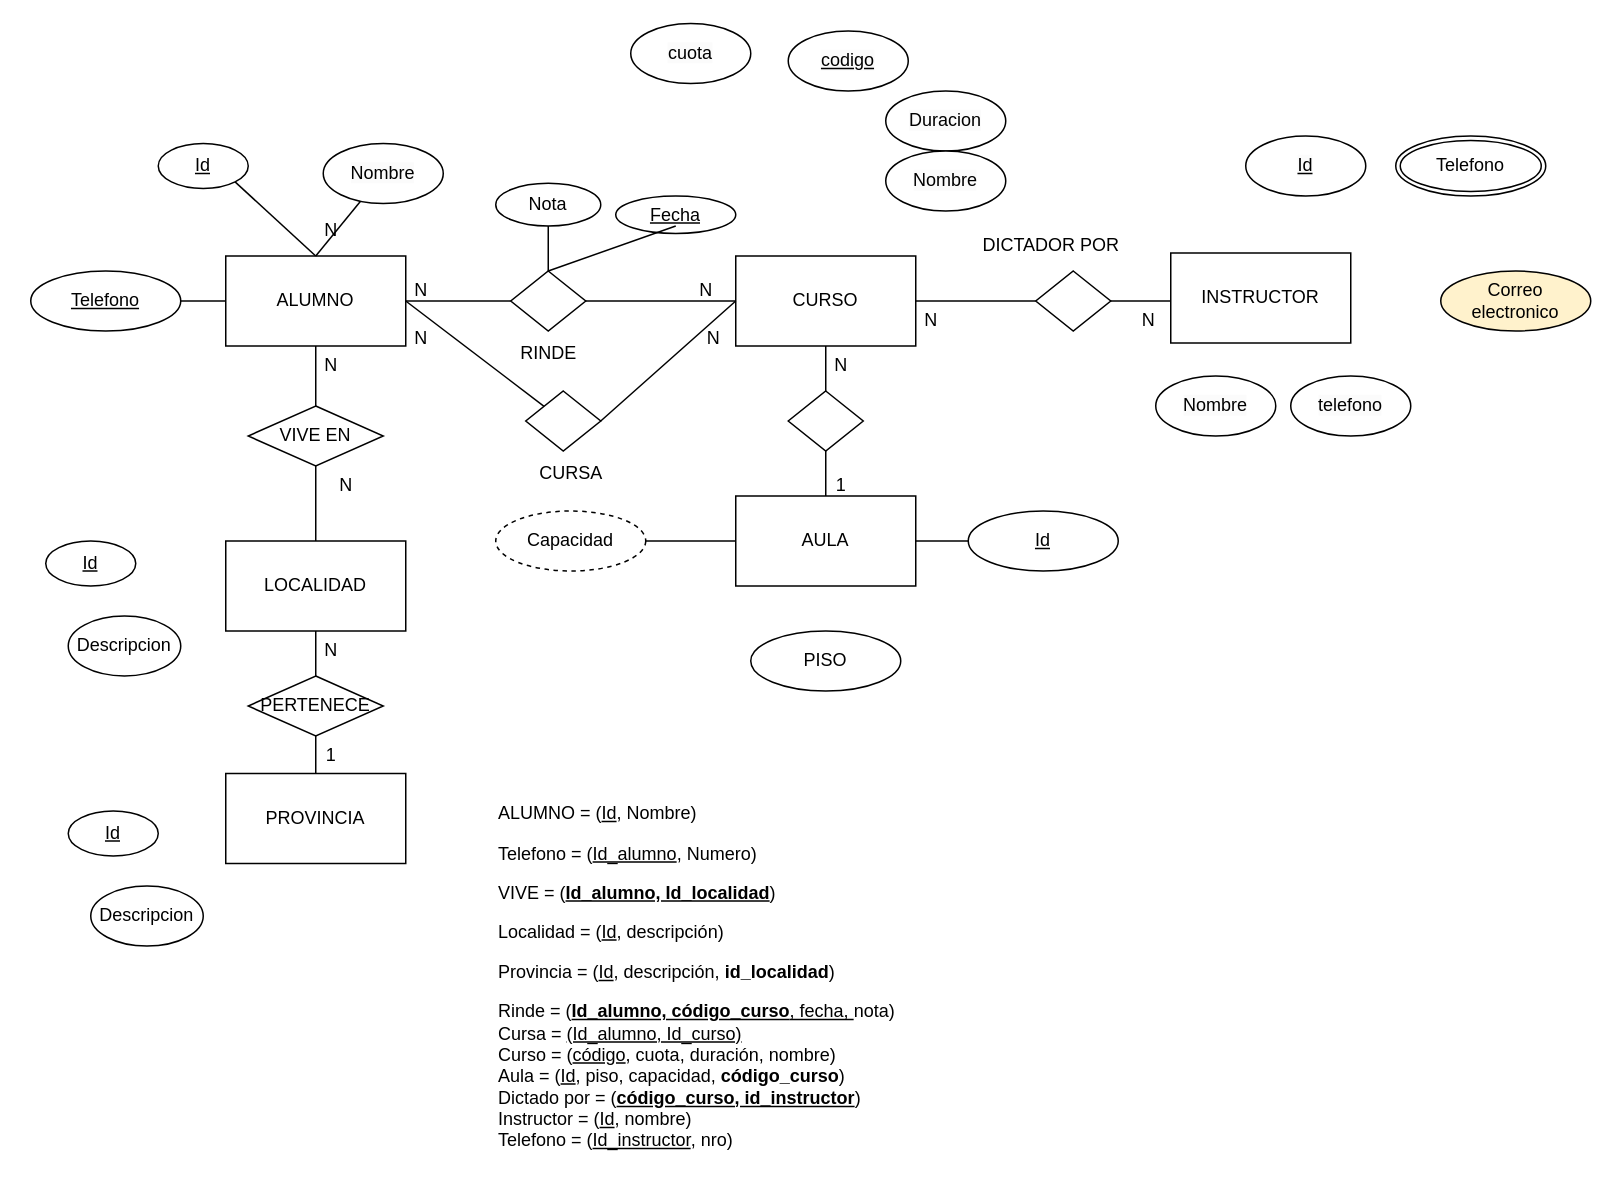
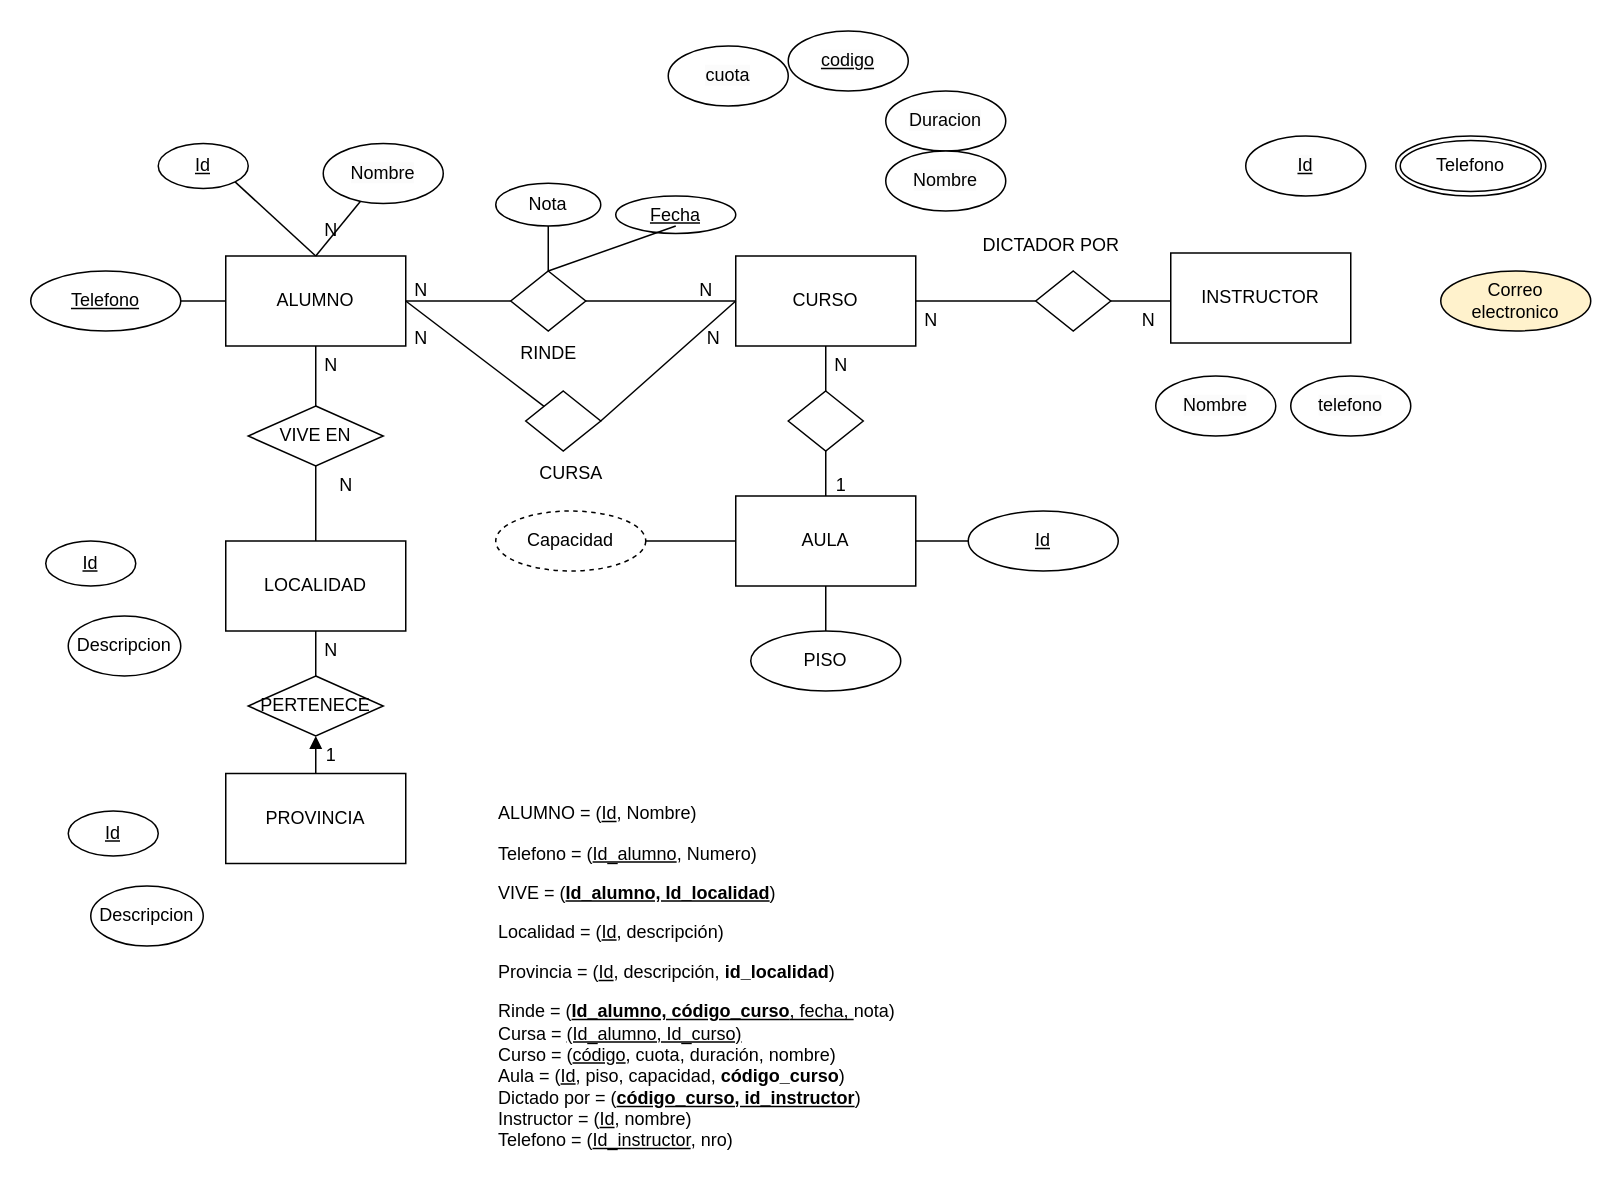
node "cuota": moved (691, 53) -> (728, 76)
edge "AULA" -- "PISO": added
edge "PERTENECE" -- "PROVINCIA": arrowhead none -> block
